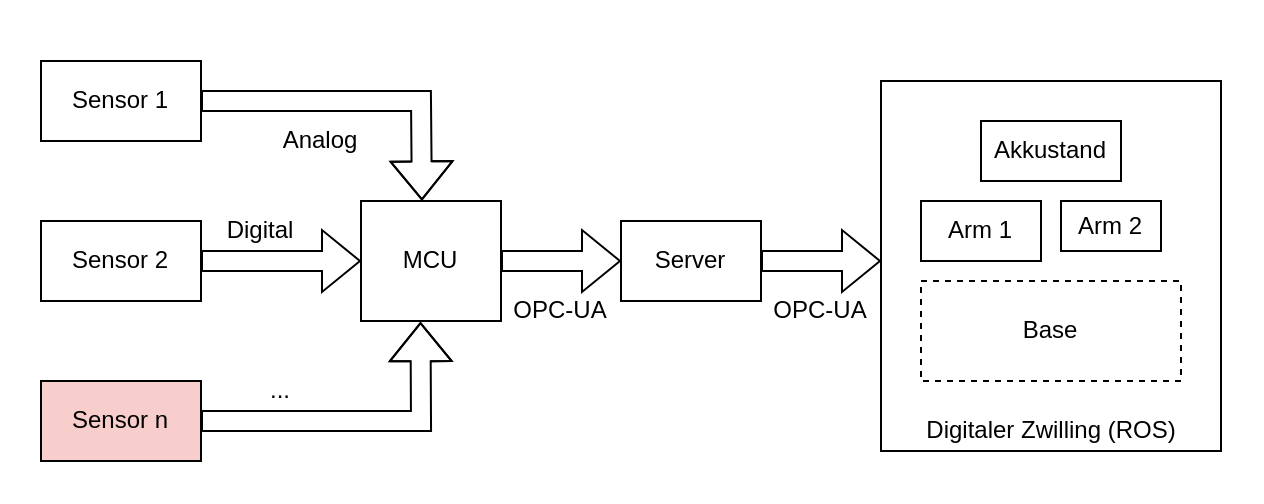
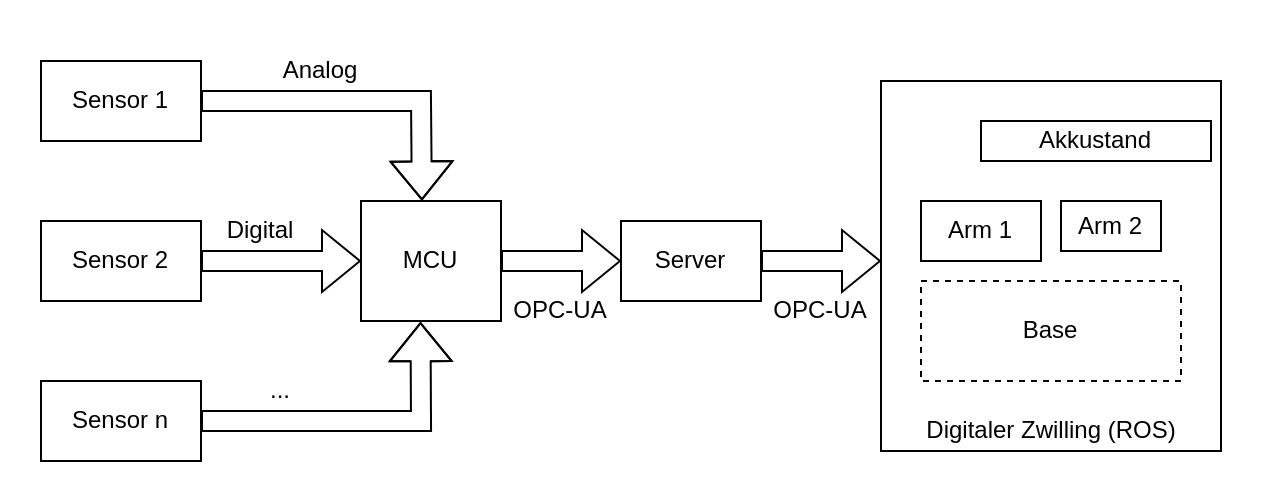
node "Analog": moved (321, 141) -> (321, 71)
node "Akkustand": size 140x60 -> 230x40
node "Sensor n": fillcolor #f8cecc -> #ffffff
